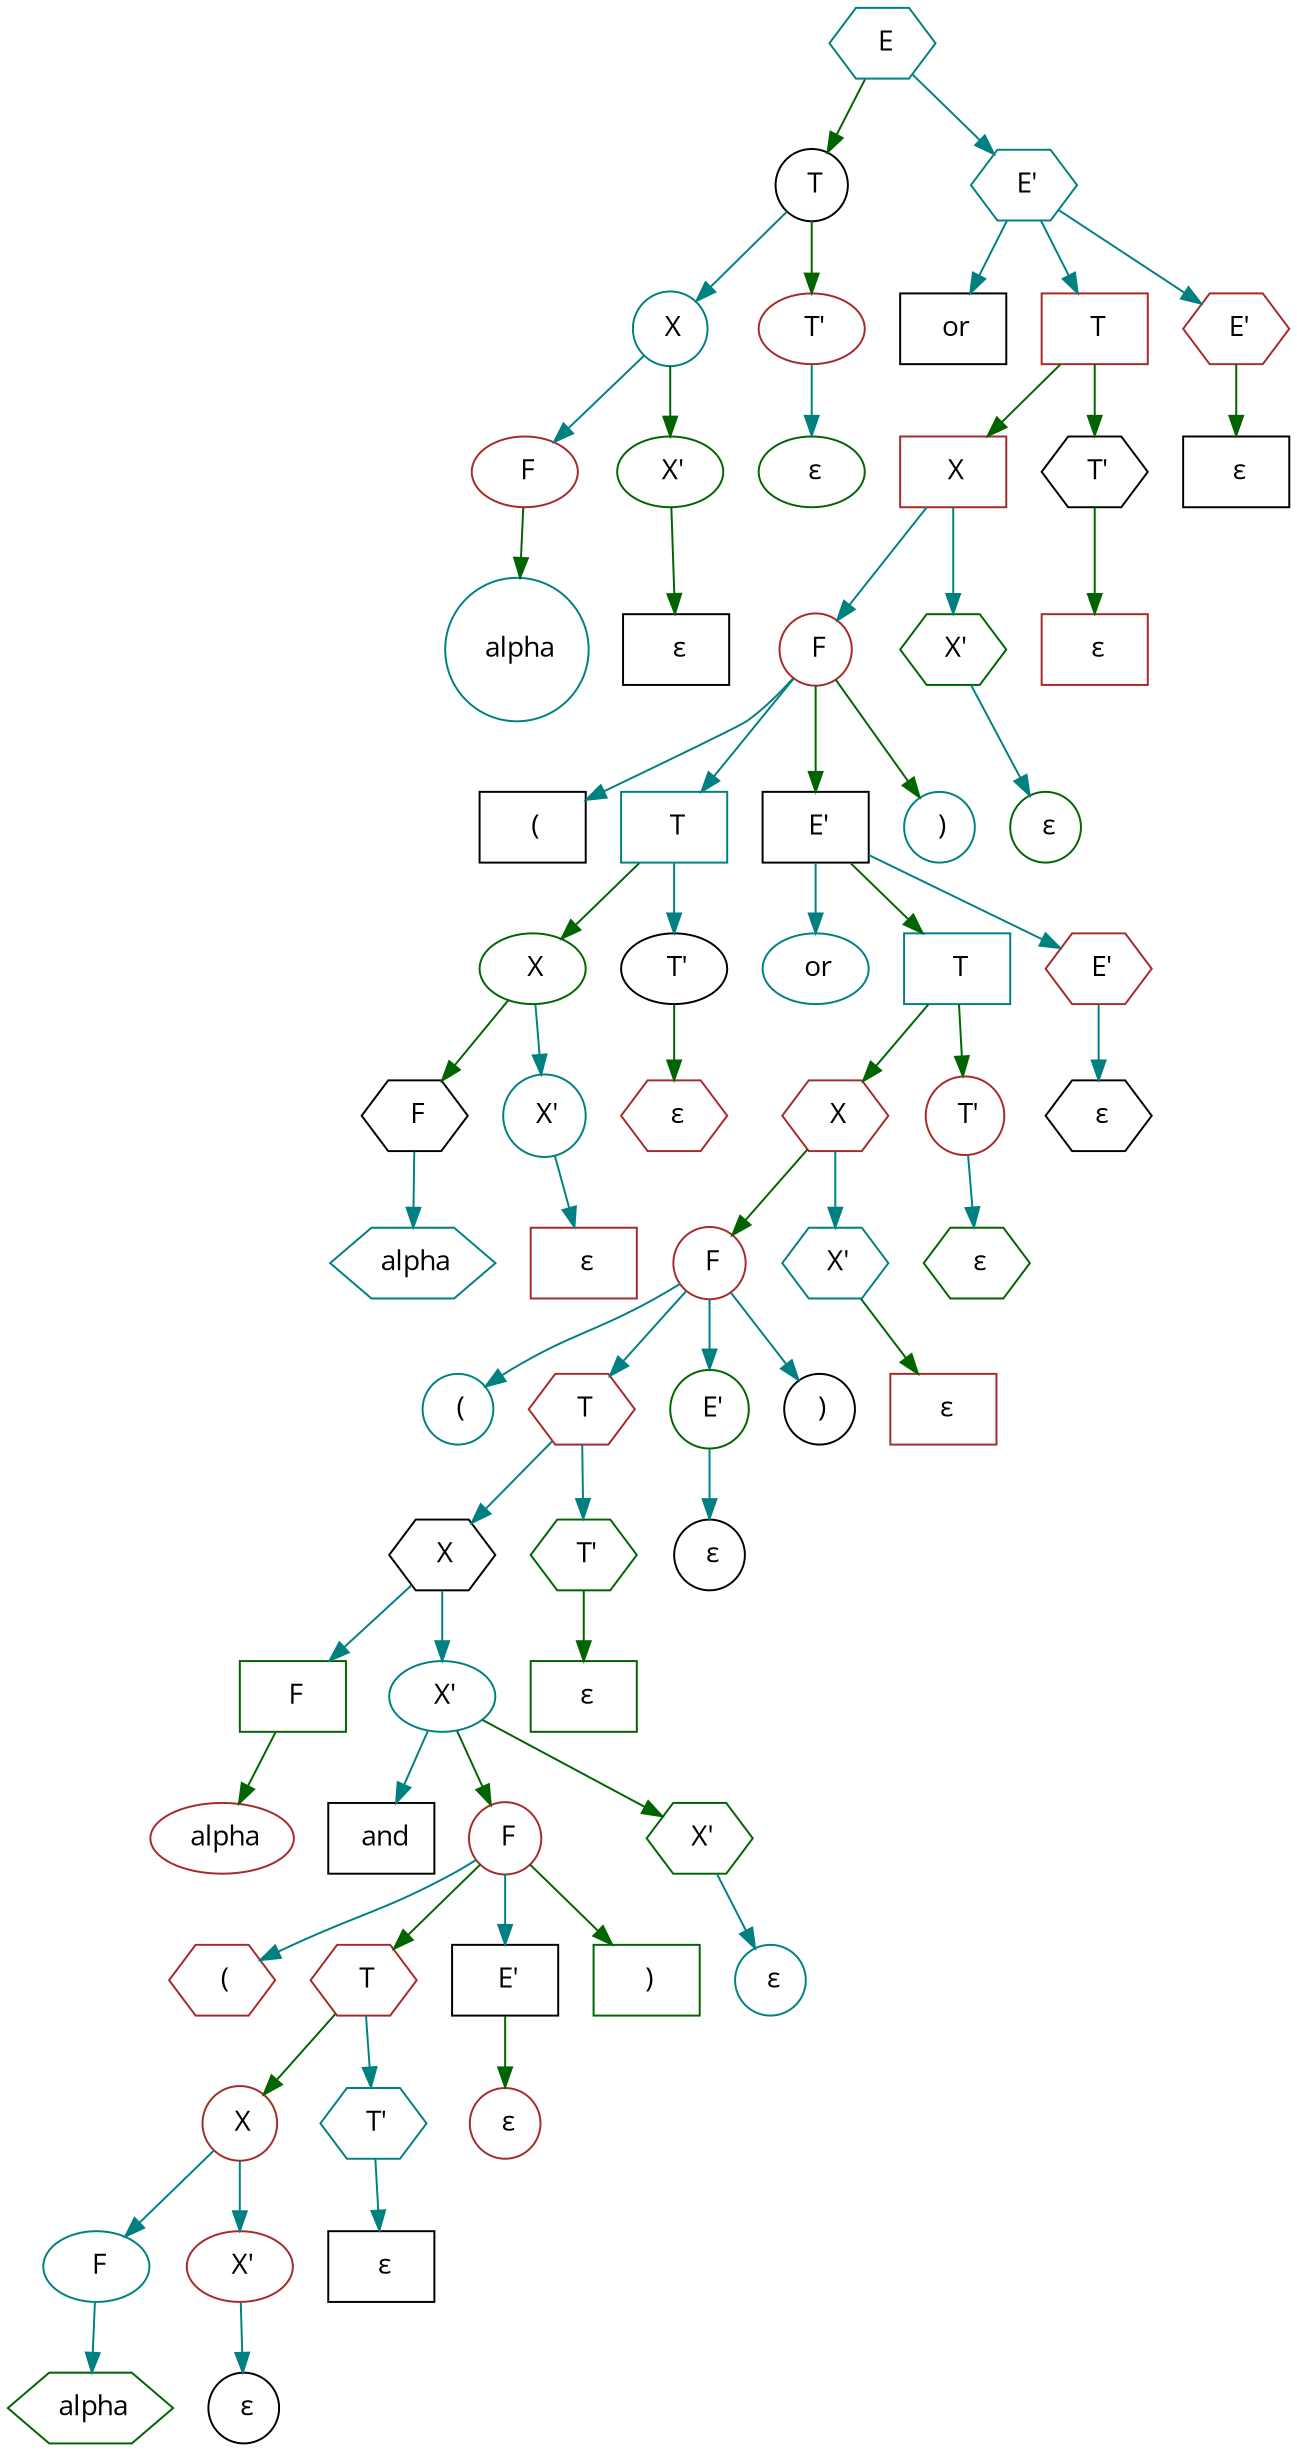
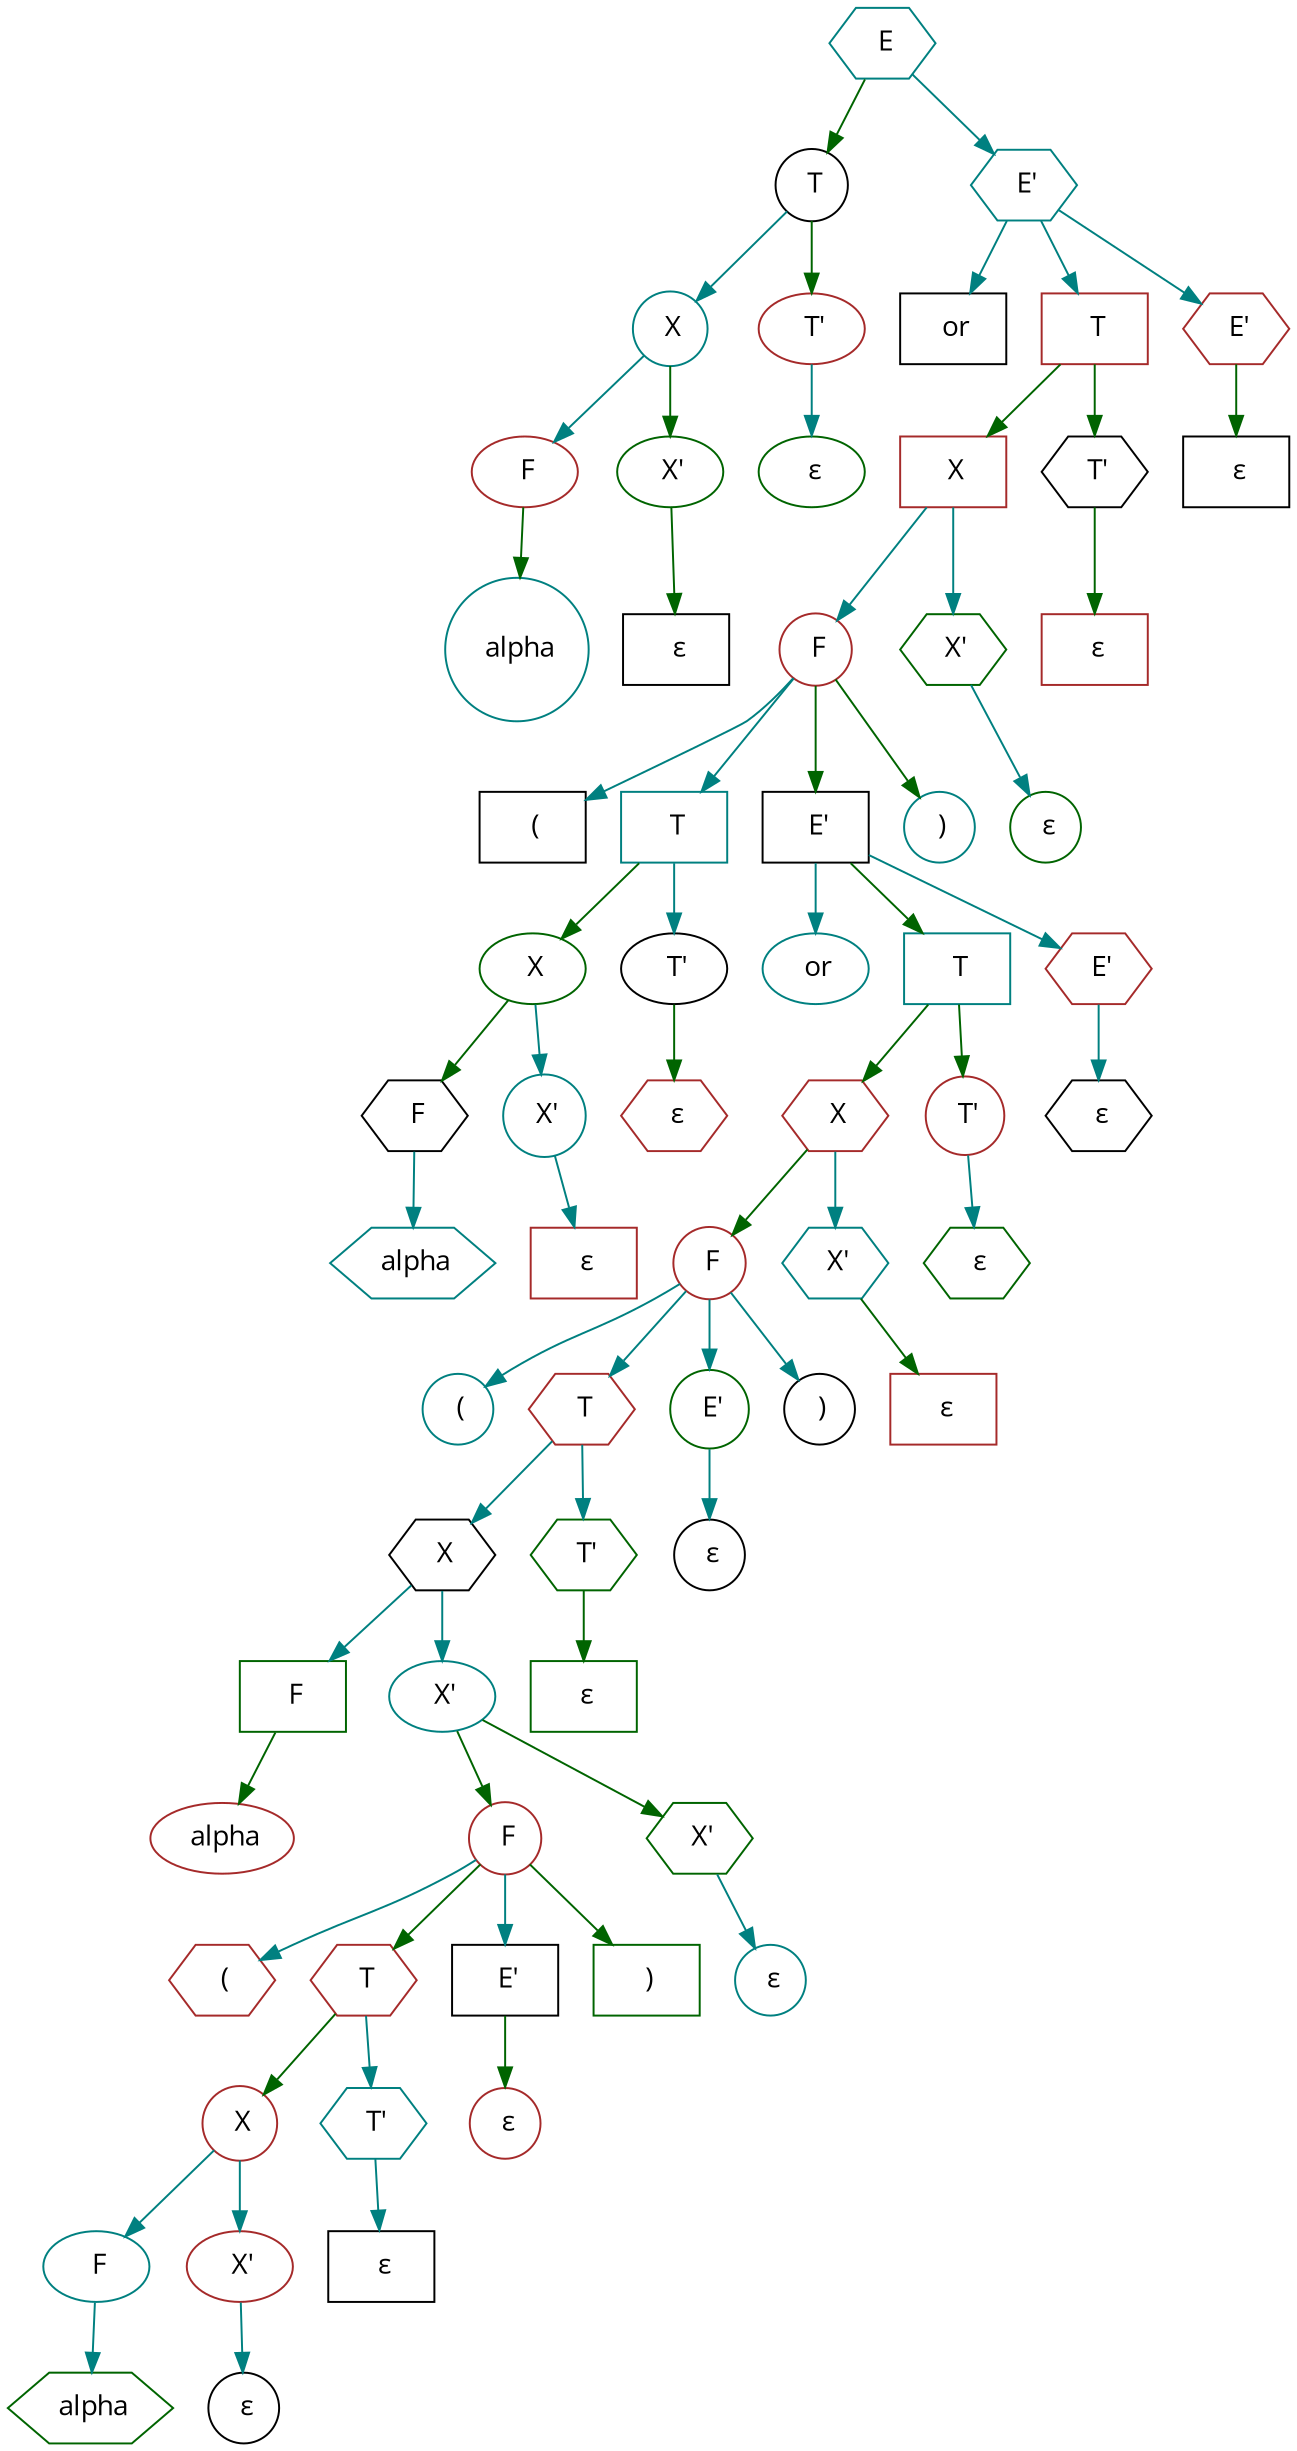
node "and": removed
